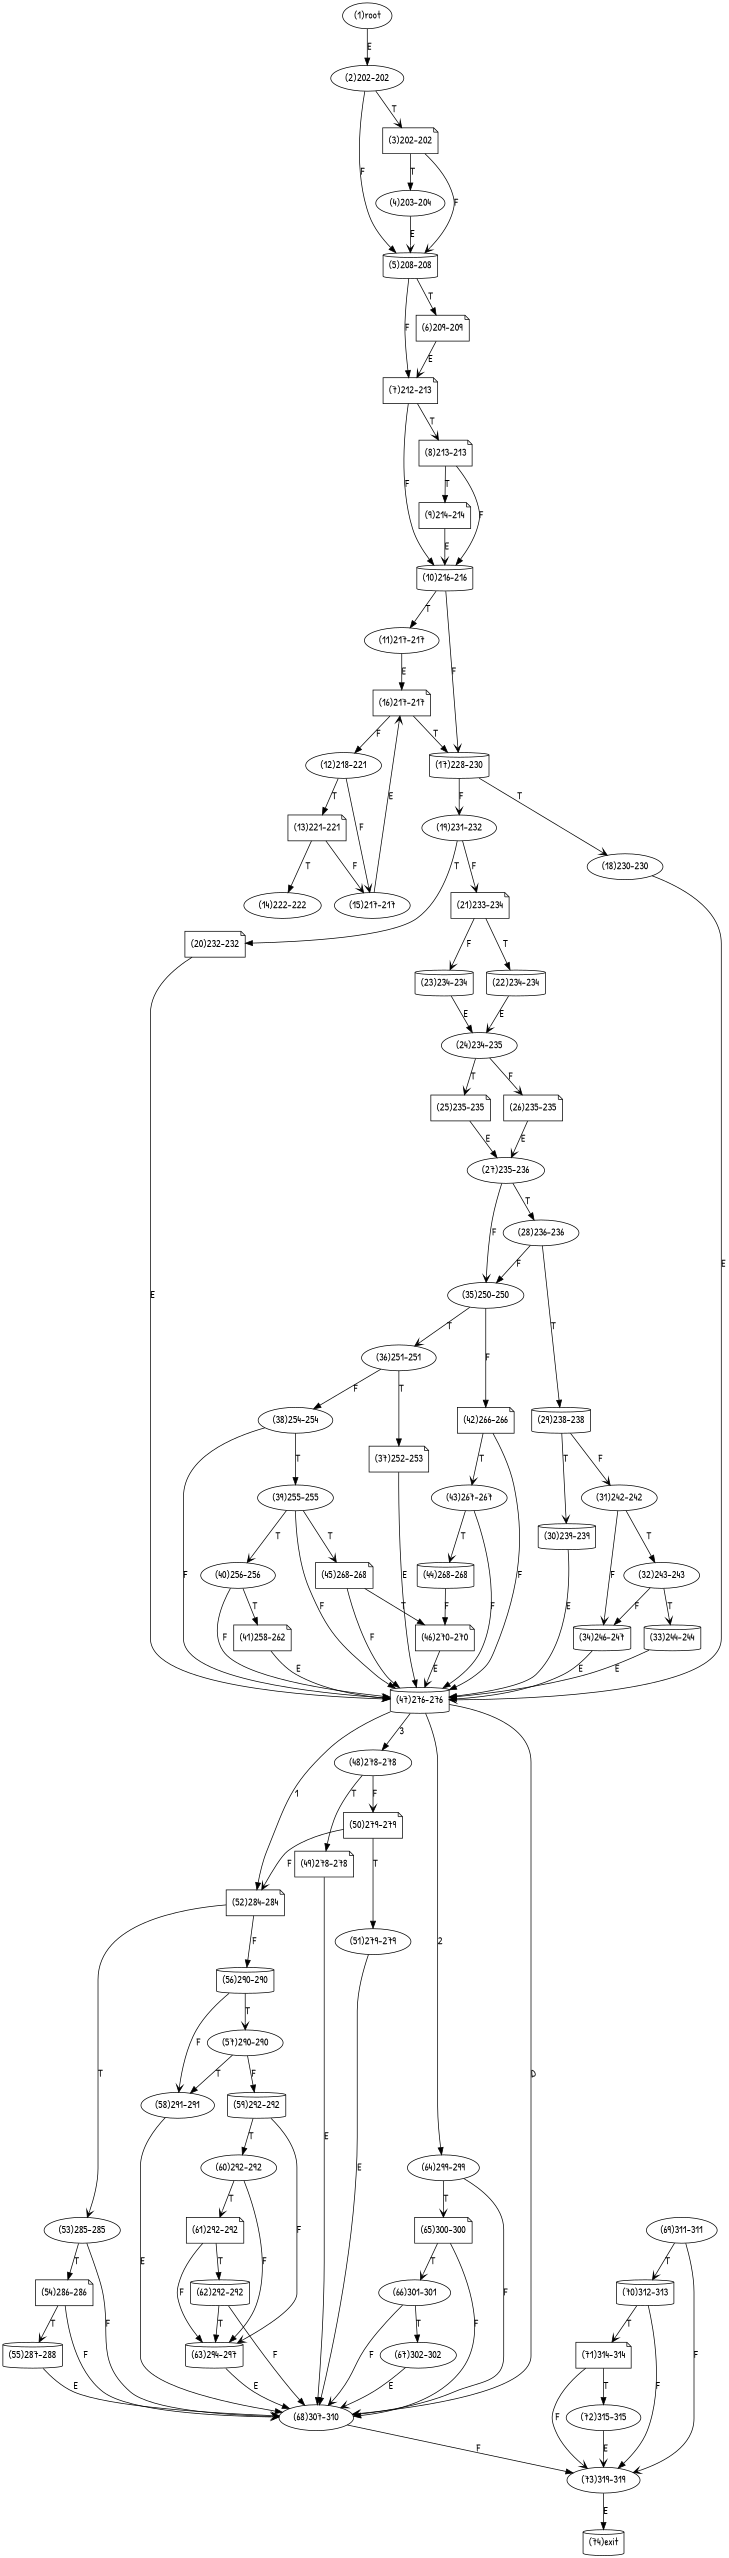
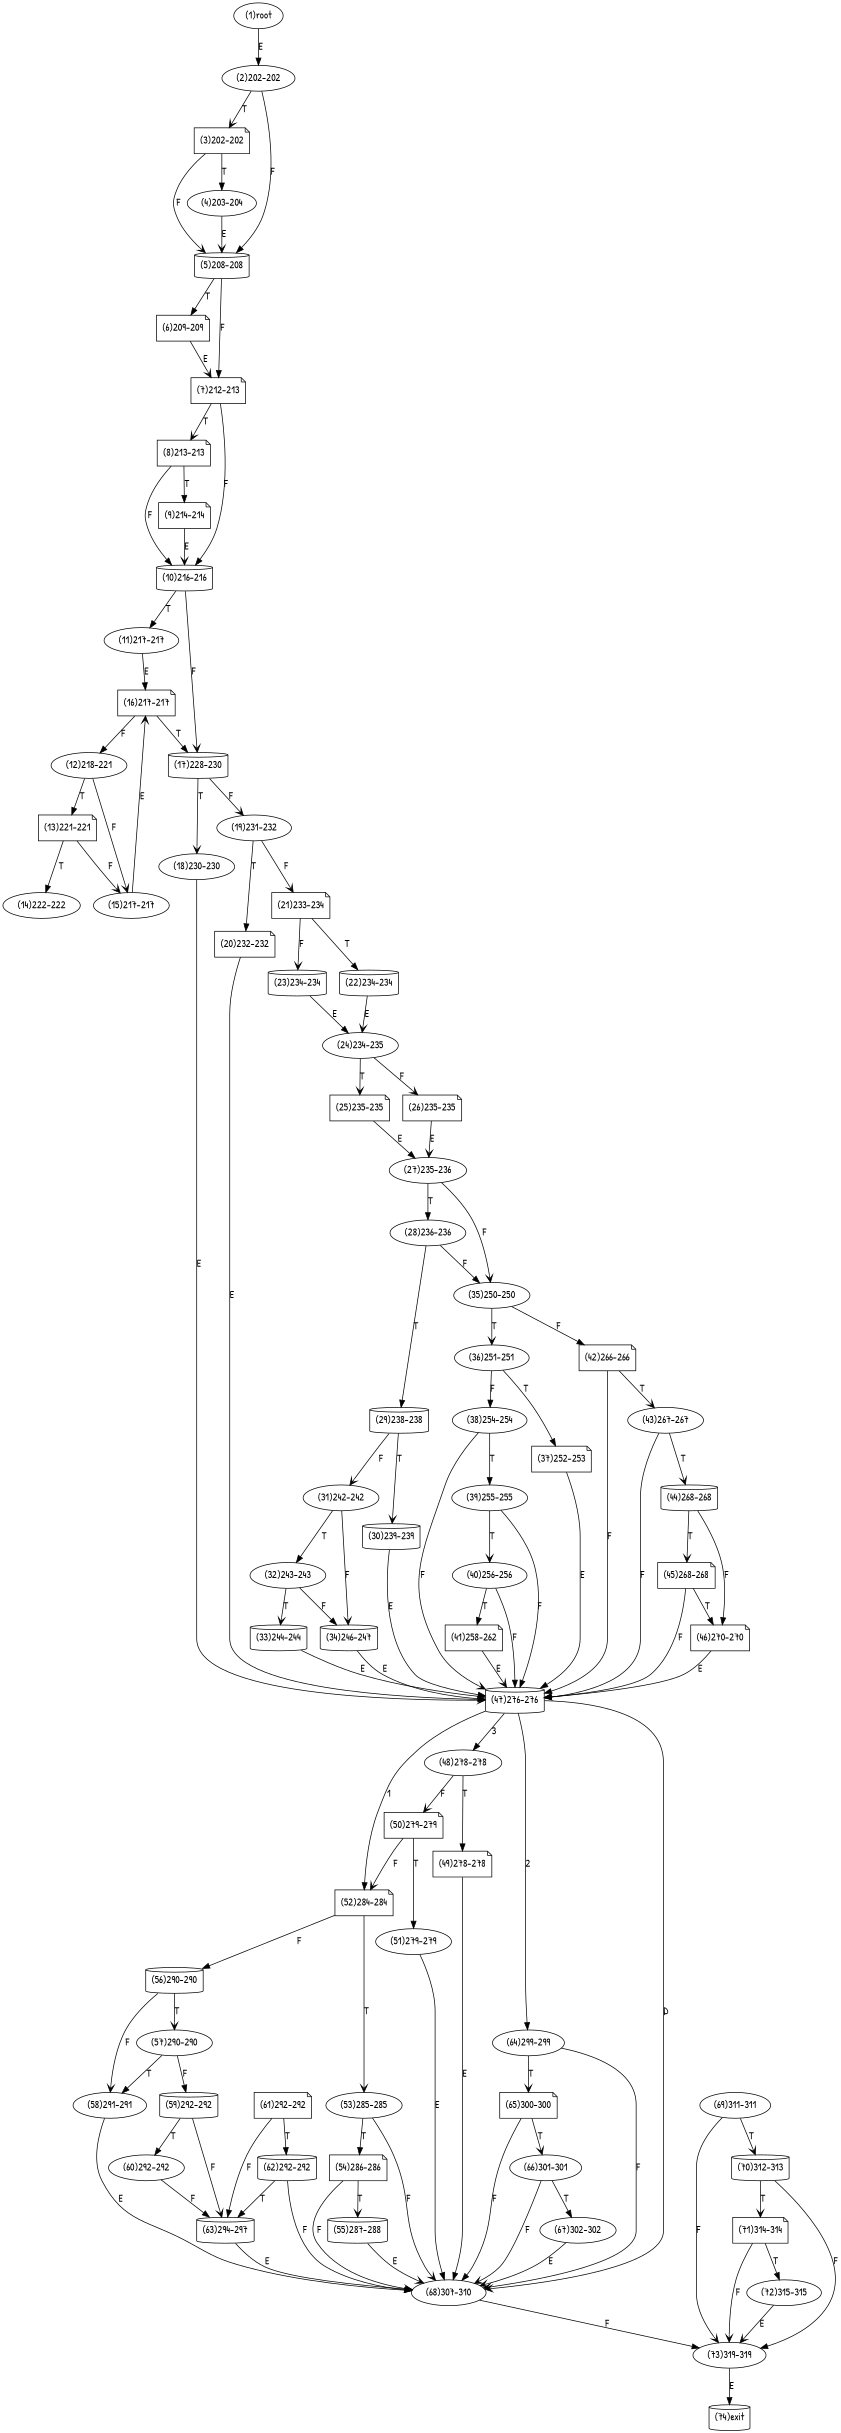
edge "(39)255-255" -> "(45)268-268": now "(44)268-268" -> "(45)268-268"
edge "(60)292-292" -> "(61)292-292": removed, label "T"
